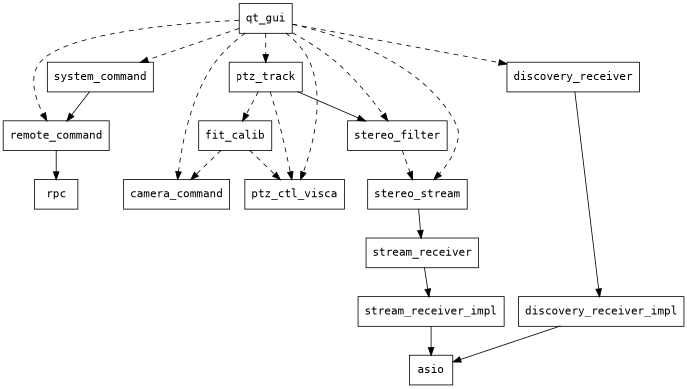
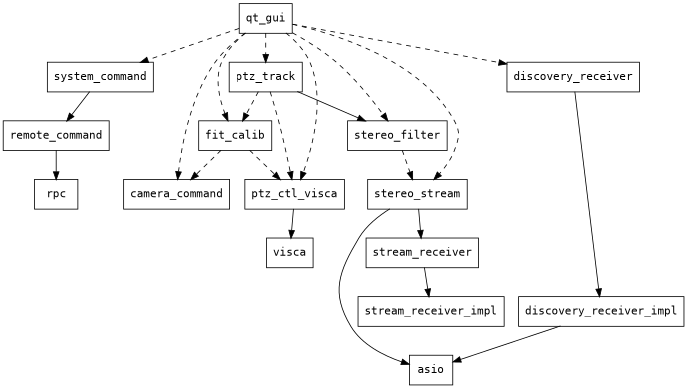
edge "qt_gui" -> "remote_command": now "qt_gui" -> "fit_calib"
node "visca": added
edge "stream_receiver_impl" -> "asio": now "stereo_stream" -> "asio"
